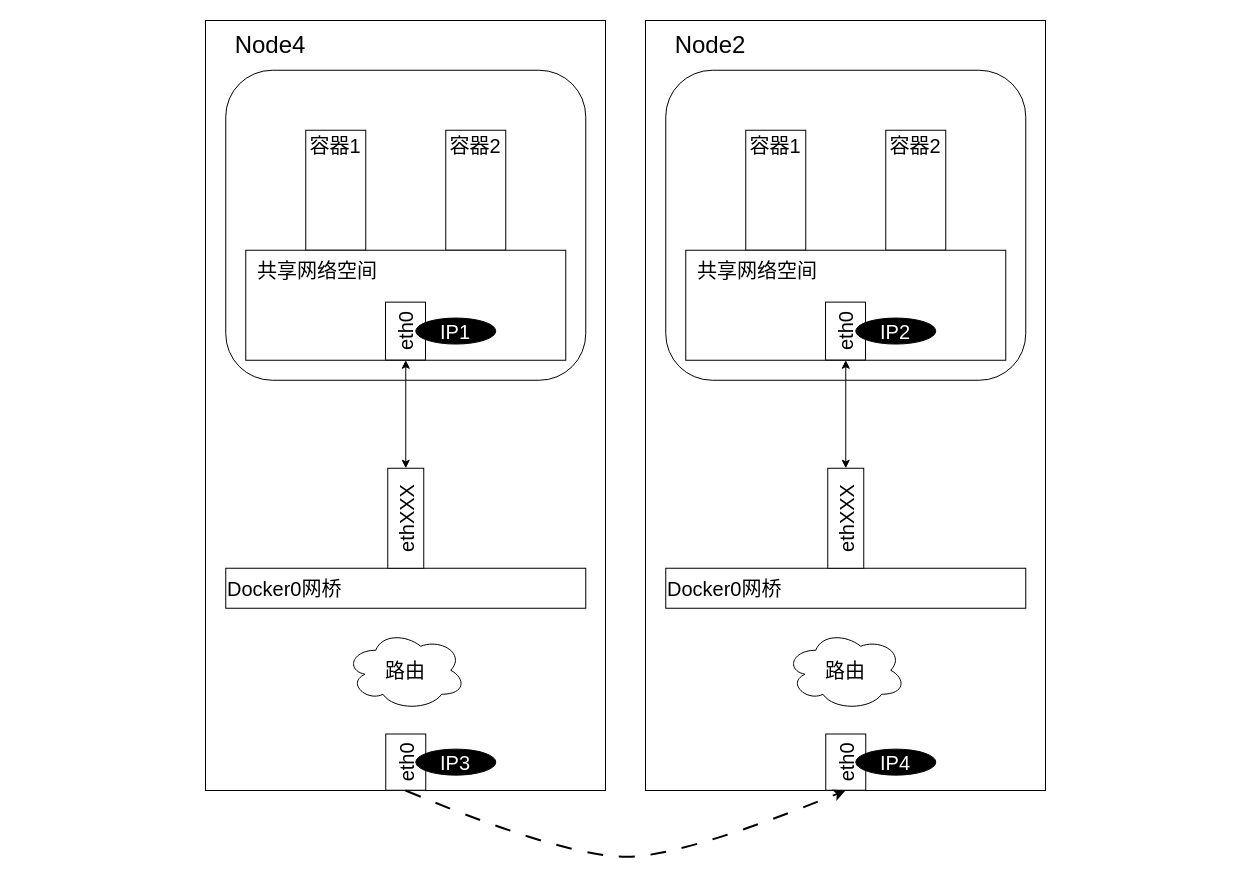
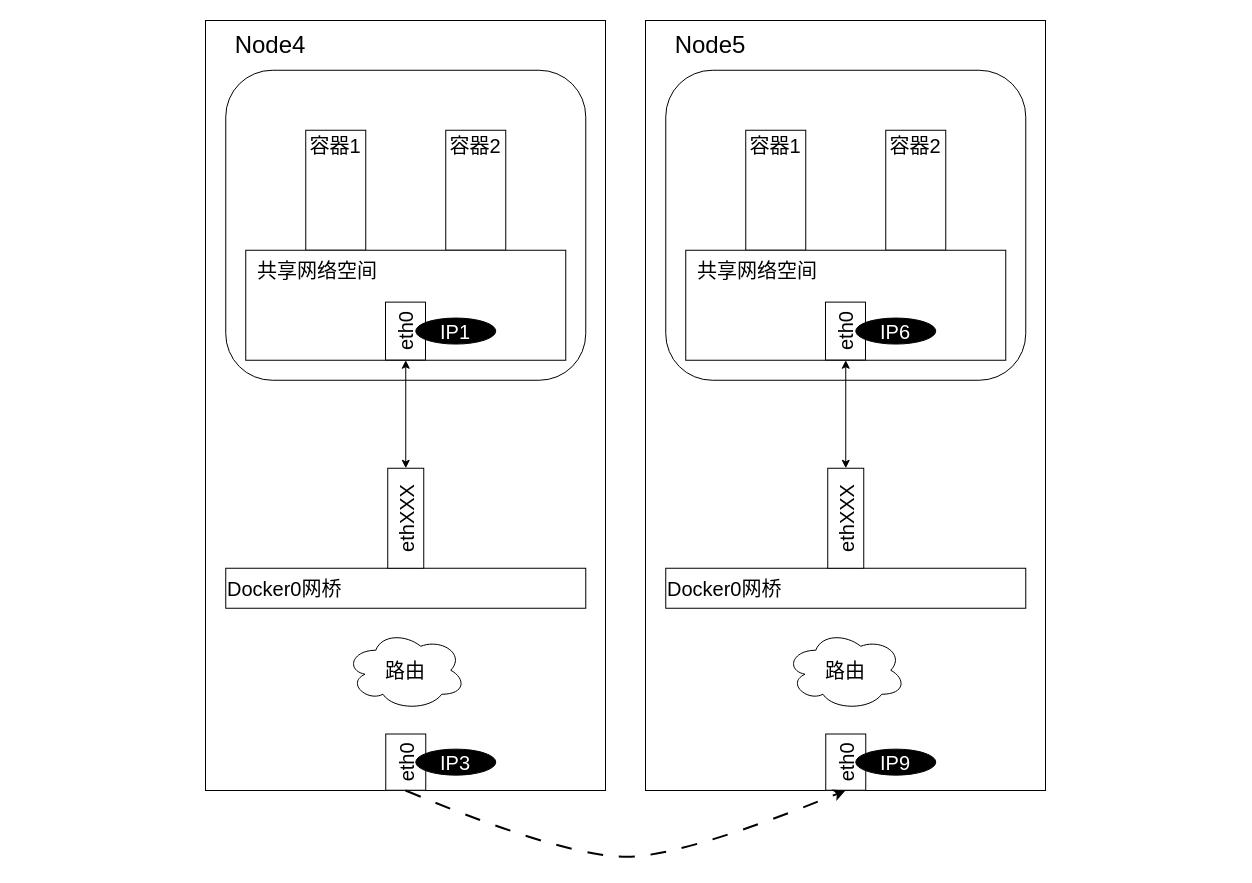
node "Node2": label "Node2" -> "Node5"
node "IP2": label "IP2" -> "IP6"
node "IP4": label "IP4" -> "IP9"
